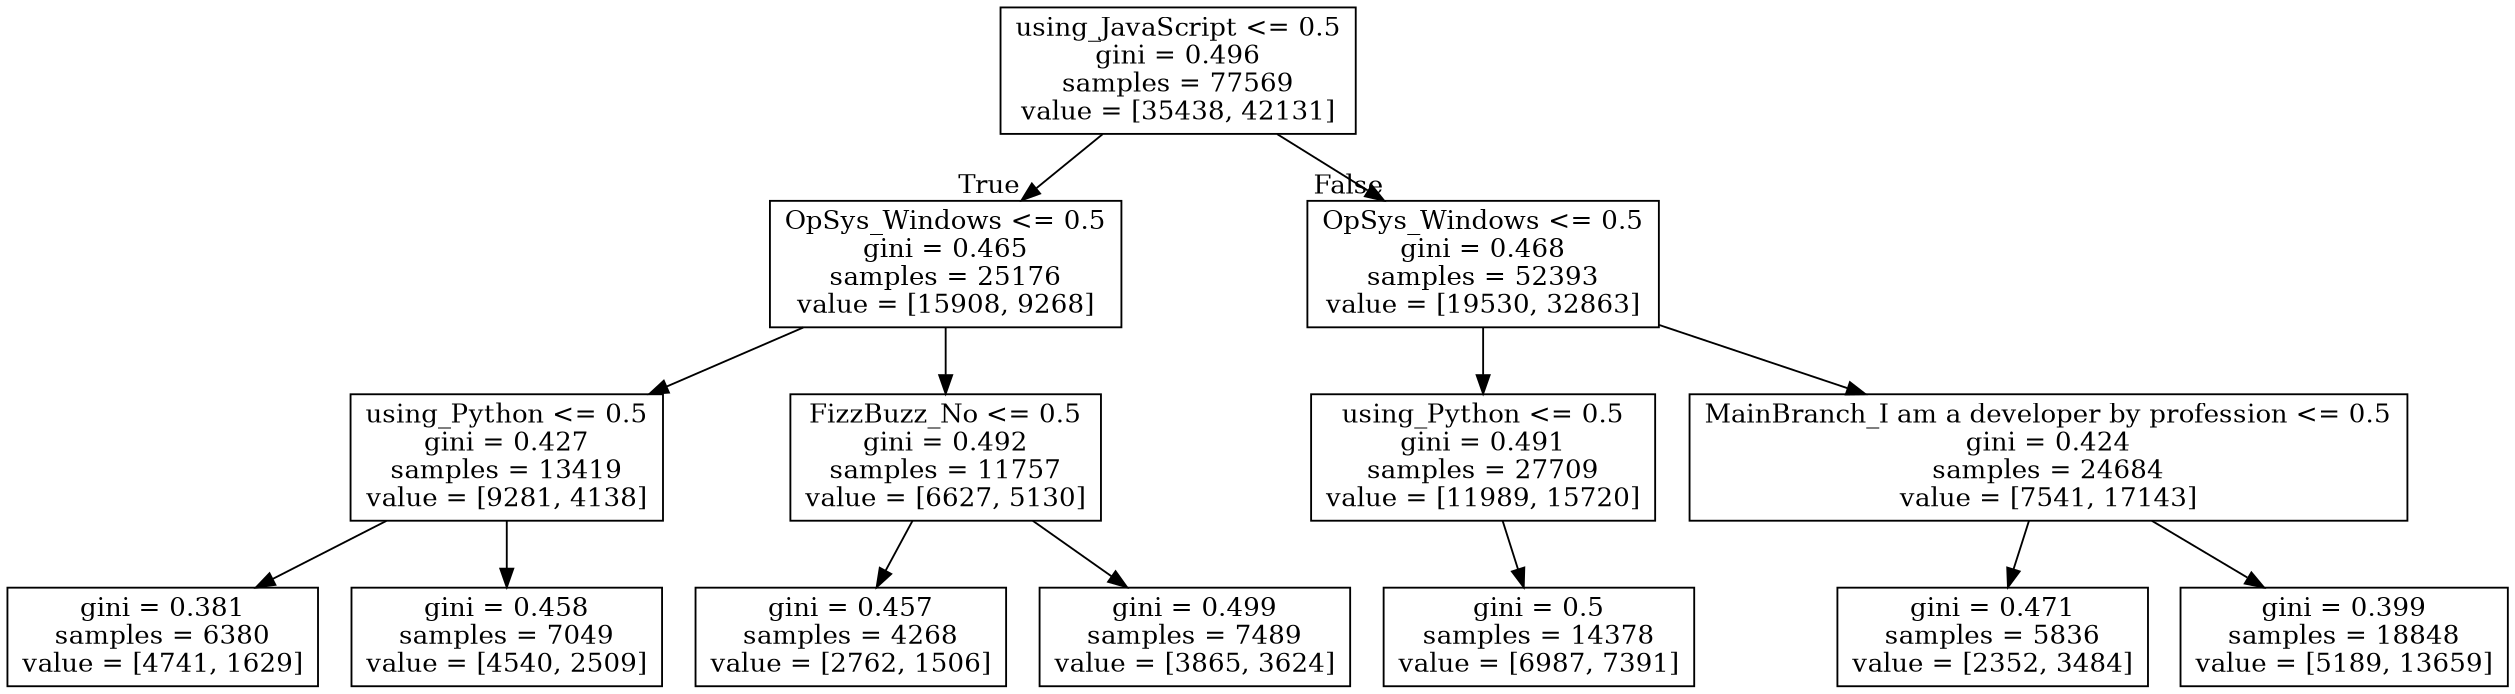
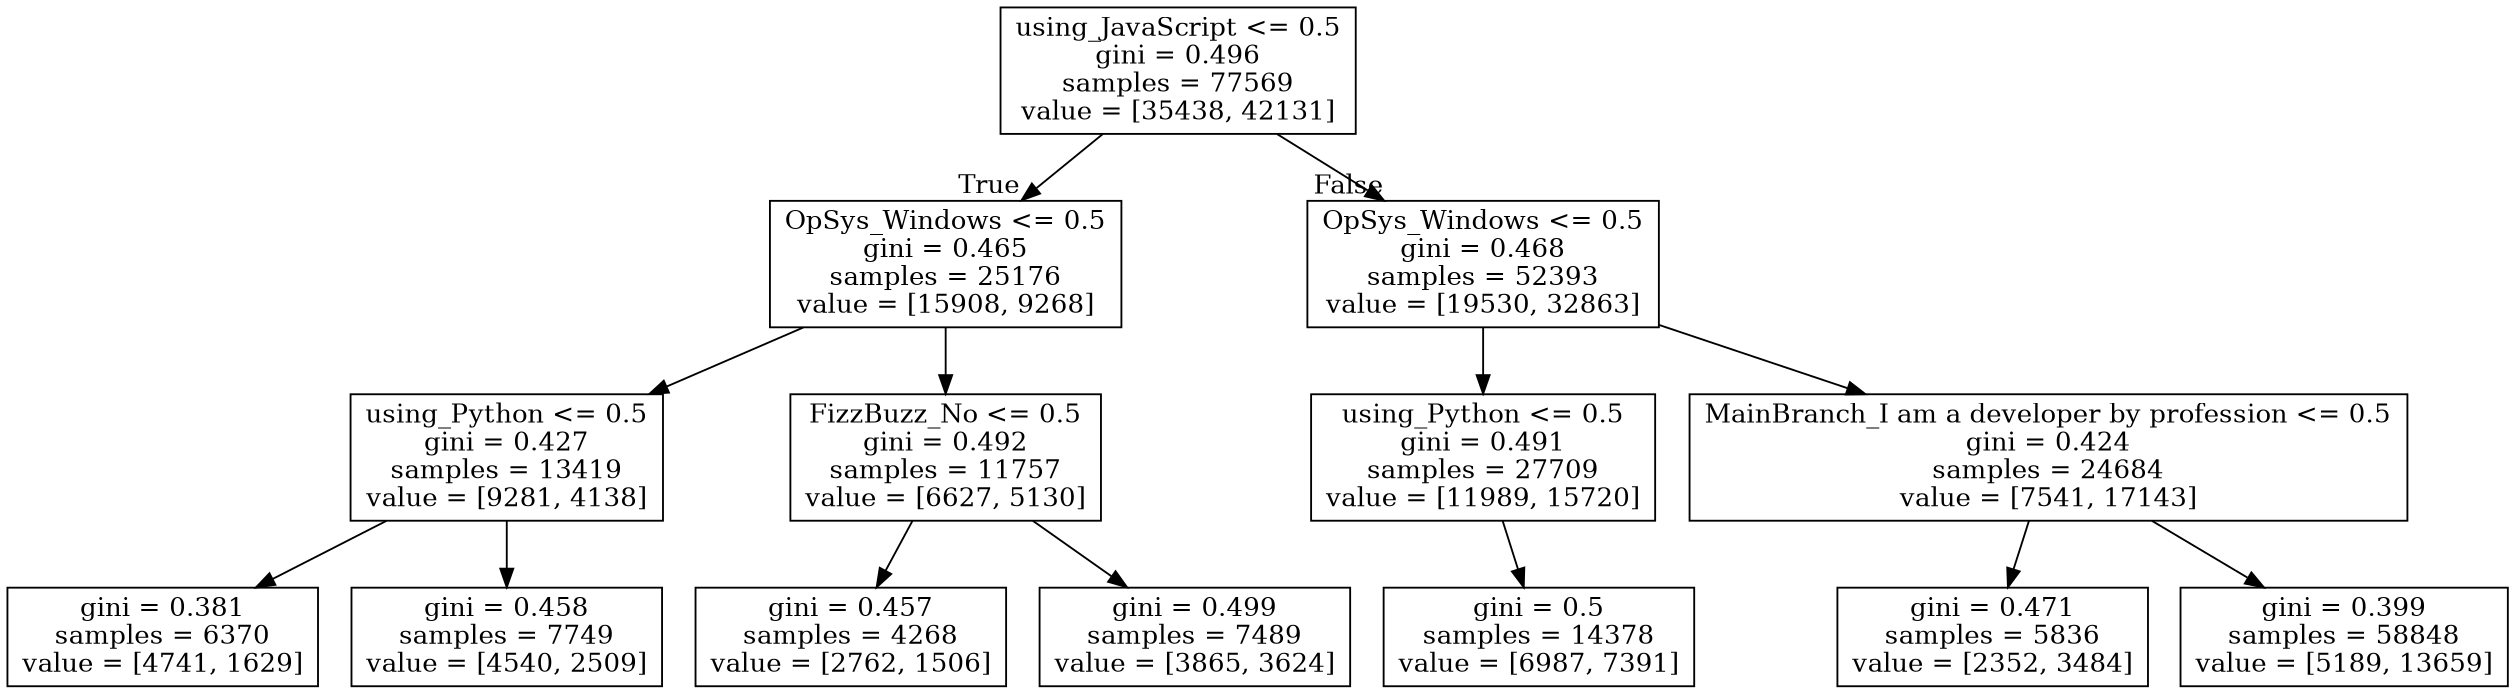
node "gini = 0.381 samples = 6380 value = [4741, 1629]": label "gini = 0.381 samples = 6380 value = [4741, 1629]" -> "gini = 0.381 samples = 6370 value = [4741, 1629]"
node "gini = 0.458 samples = 7049 value = [4540, 2509]": label "gini = 0.458 samples = 7049 value = [4540, 2509]" -> "gini = 0.458 samples = 7749 value = [4540, 2509]"
node "gini = 0.399 samples = 18848 value = [5189, 13659]": label "gini = 0.399 samples = 18848 value = [5189, 13659]" -> "gini = 0.399 samples = 58848 value = [5189, 13659]"
